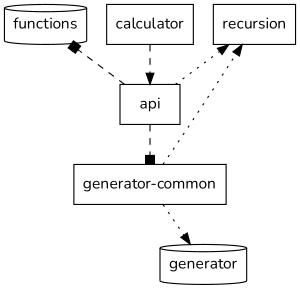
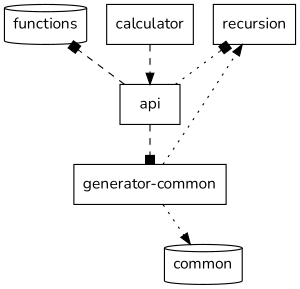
edge "api" -> "recursion": arrowhead normal -> box
node "generator": label "generator" -> "common"
